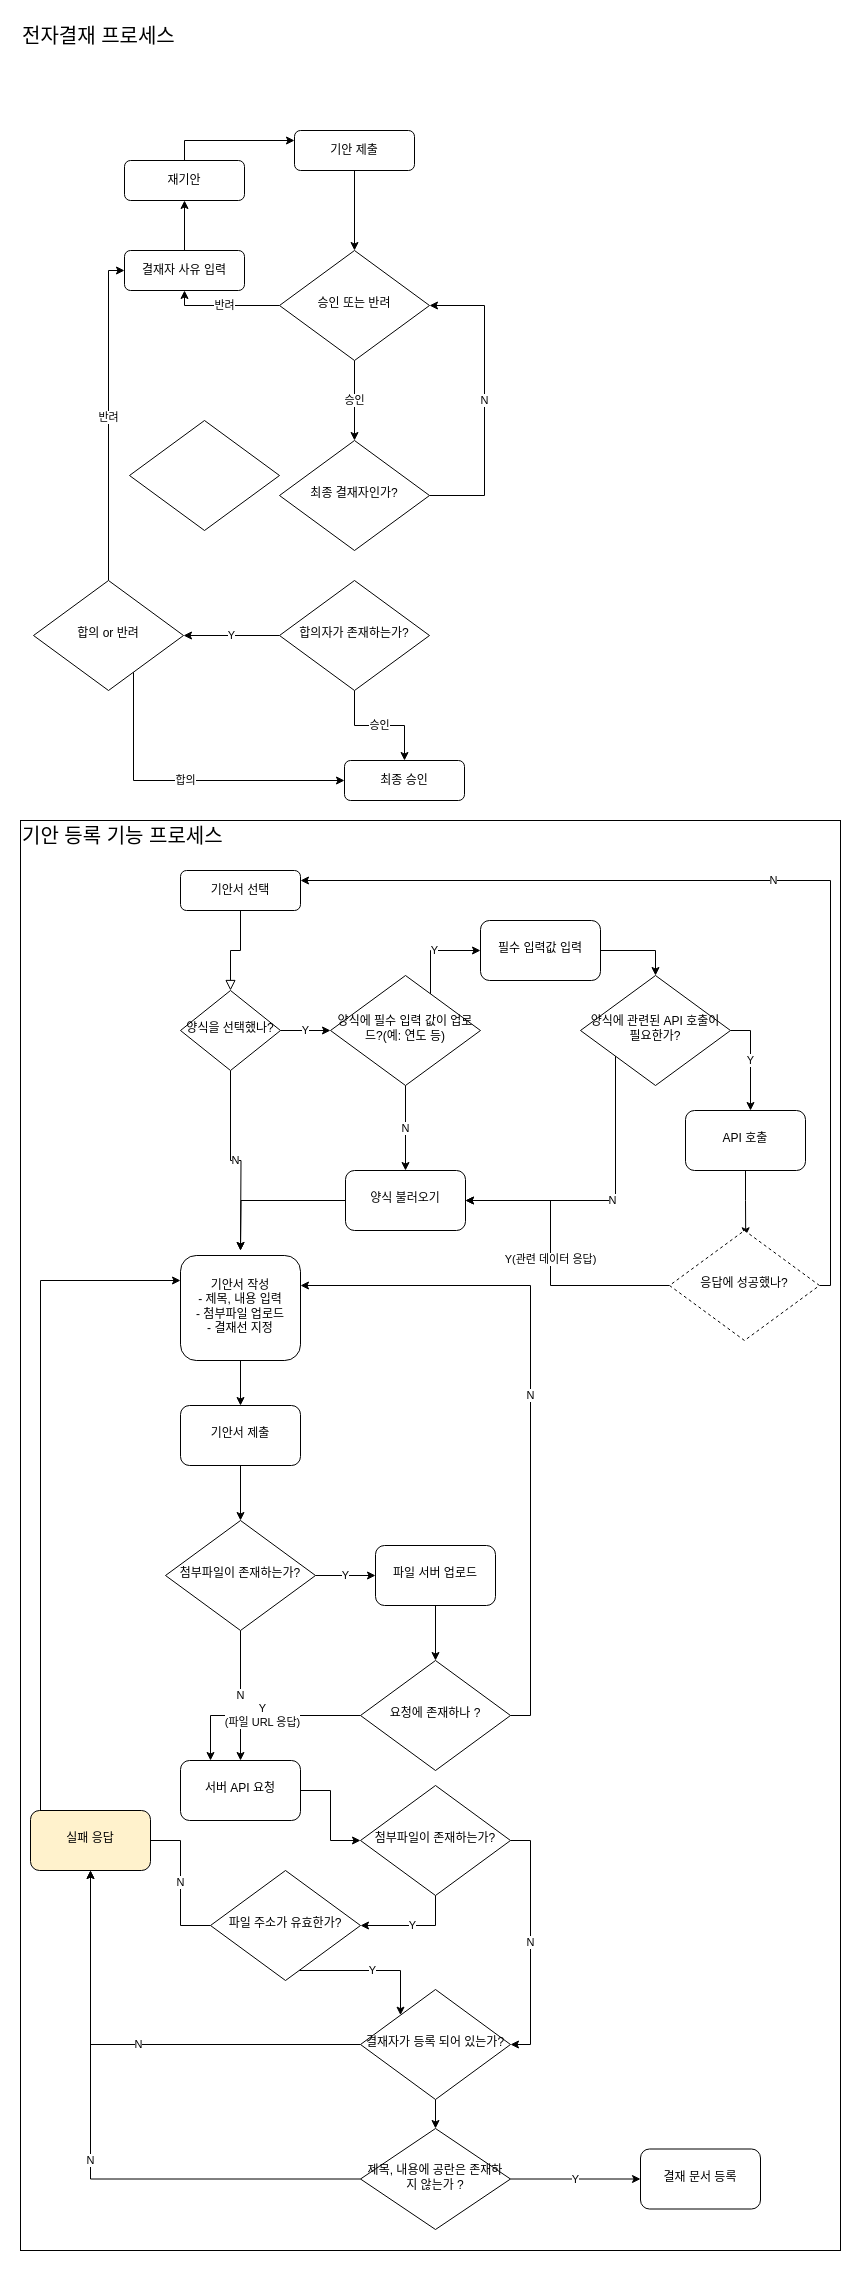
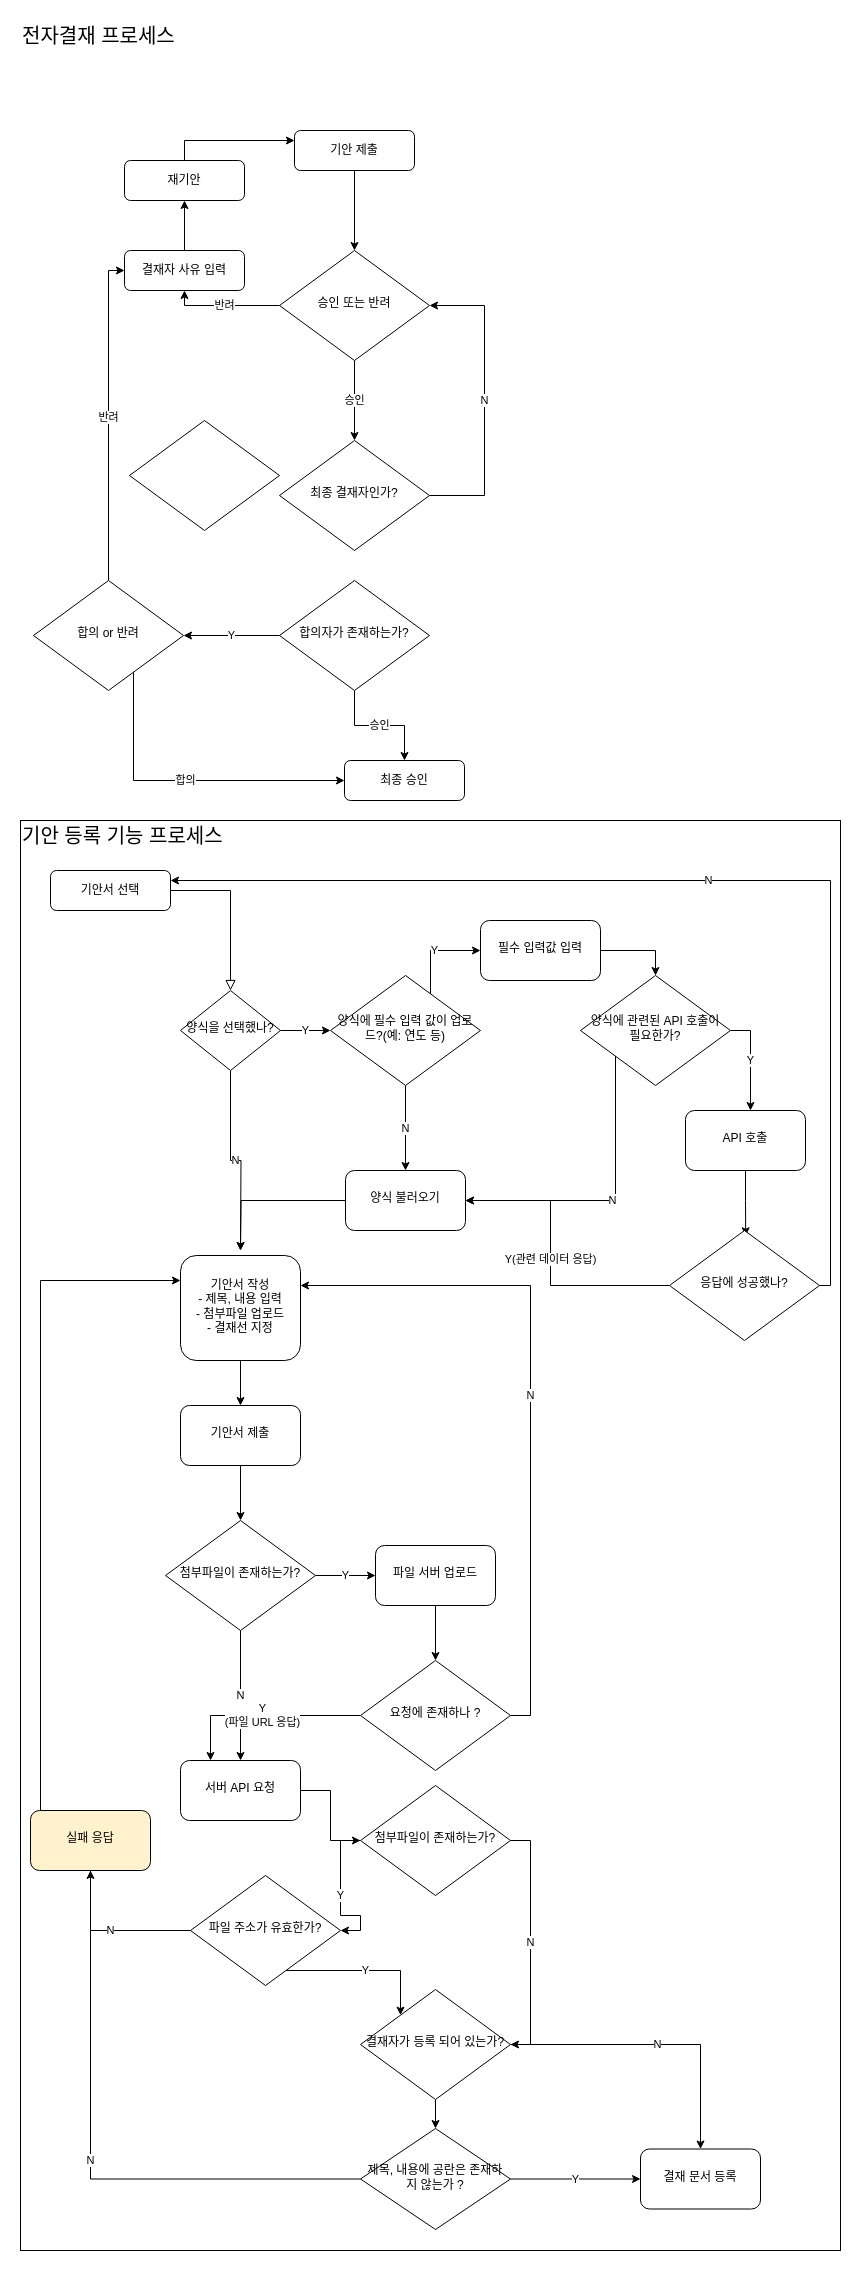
node "기안서 선택": moved (241, 891) -> (111, 891)
node "응답에 성공했나?": style dashed -> solid
node "파일 주소가 유효한가?": moved (286, 1926) -> (266, 1931)
edge "결재자가 등록 되어 있는가?" -> "실패 응답": now "결재자가 등록 되어 있는가?" -> "결재 문서 등록"
